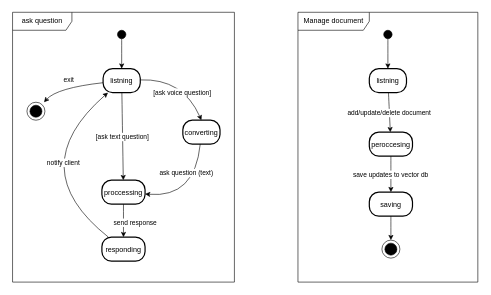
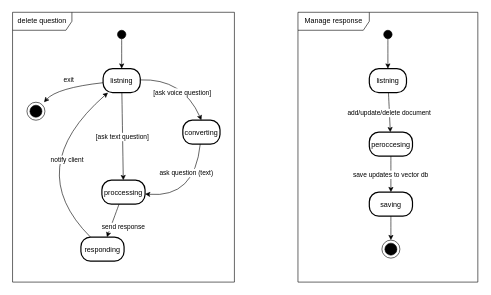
node "ask question": label "ask question" -> "delete question"
node "Manage document": label "Manage document" -> "Manage response"
node "responding": moved (123, 249) -> (102, 249)
